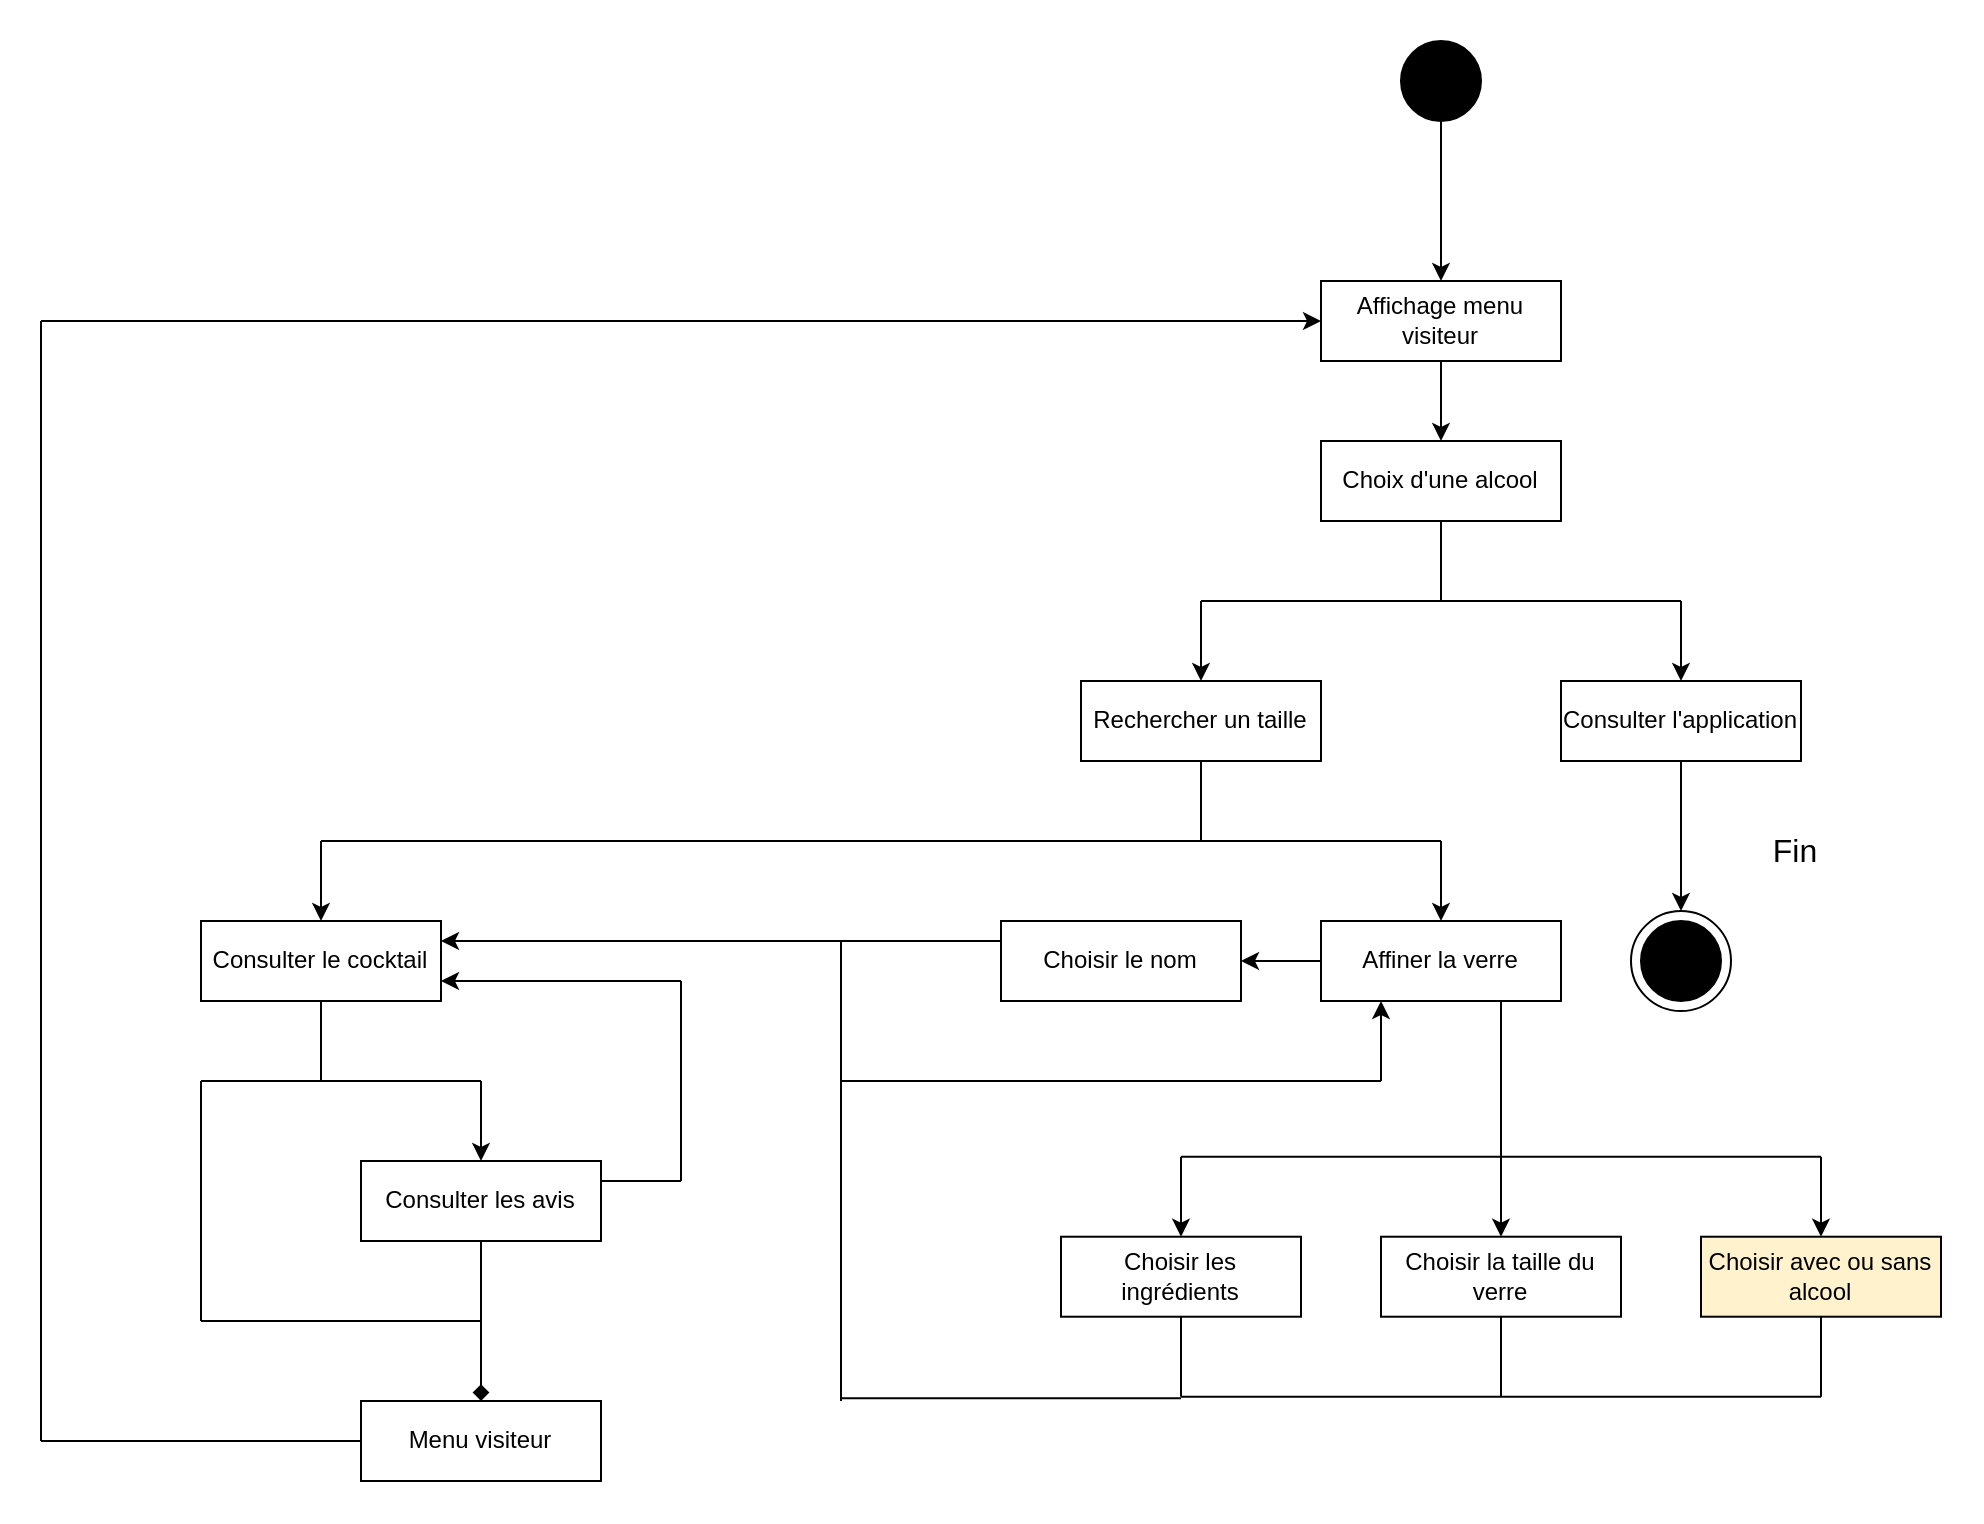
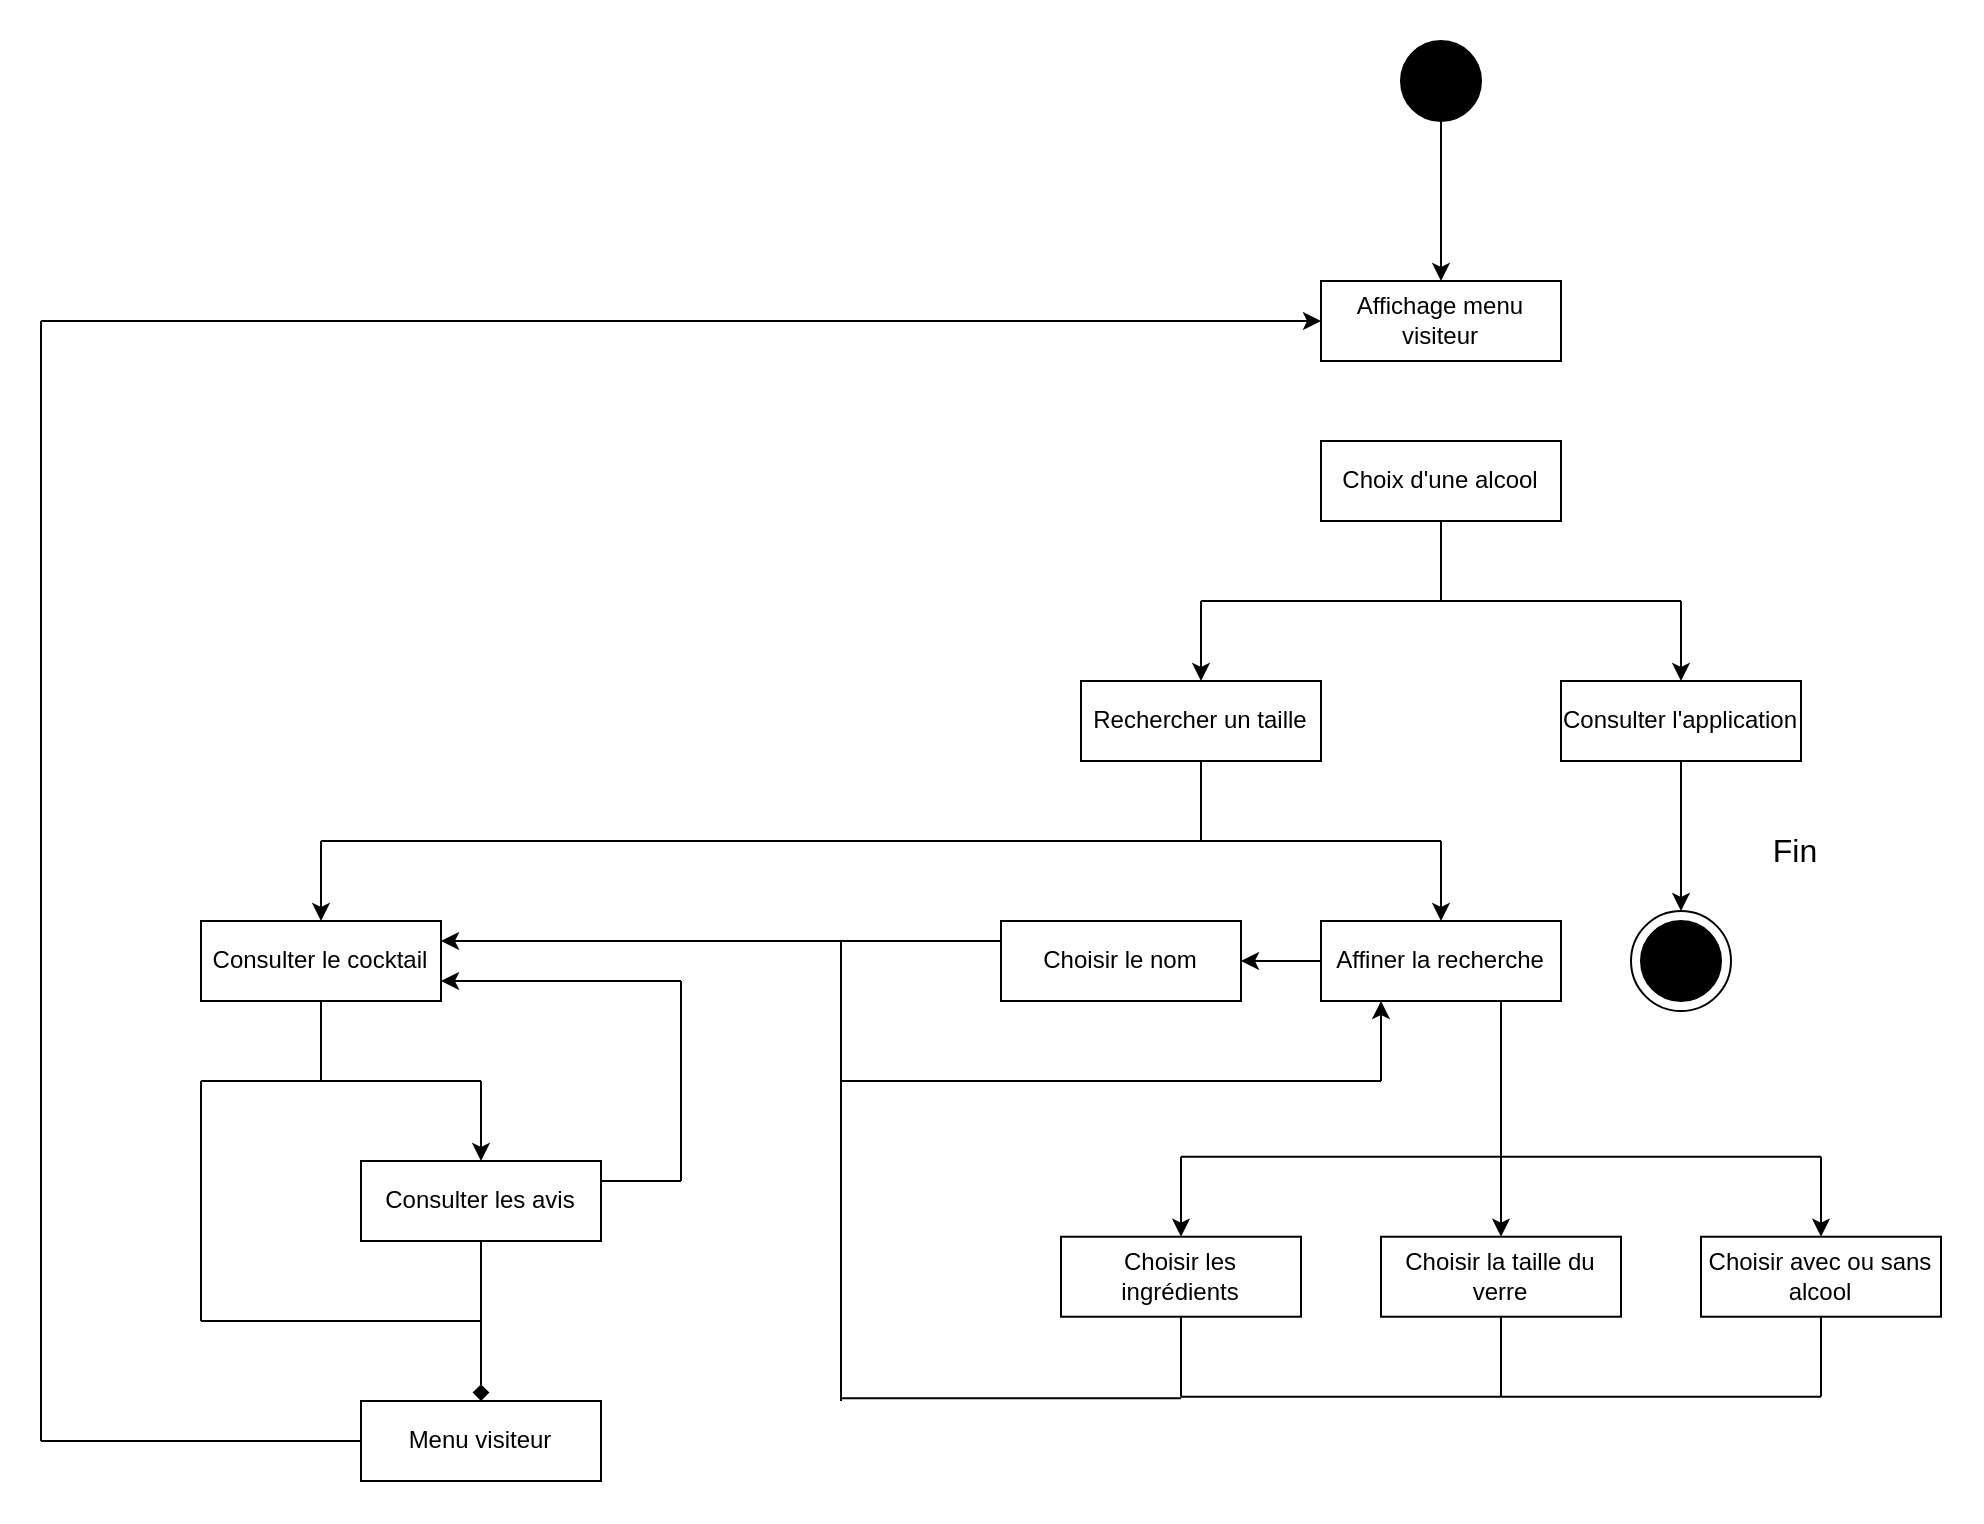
edge "Affichage menu visiteur" -> "Choix d'une alcool": removed
node "Affiner la verre": label "Affiner la verre" -> "Affiner la recherche"
node "Choisir avec ou sans alcool": fillcolor #fff2cc -> #ffffff
